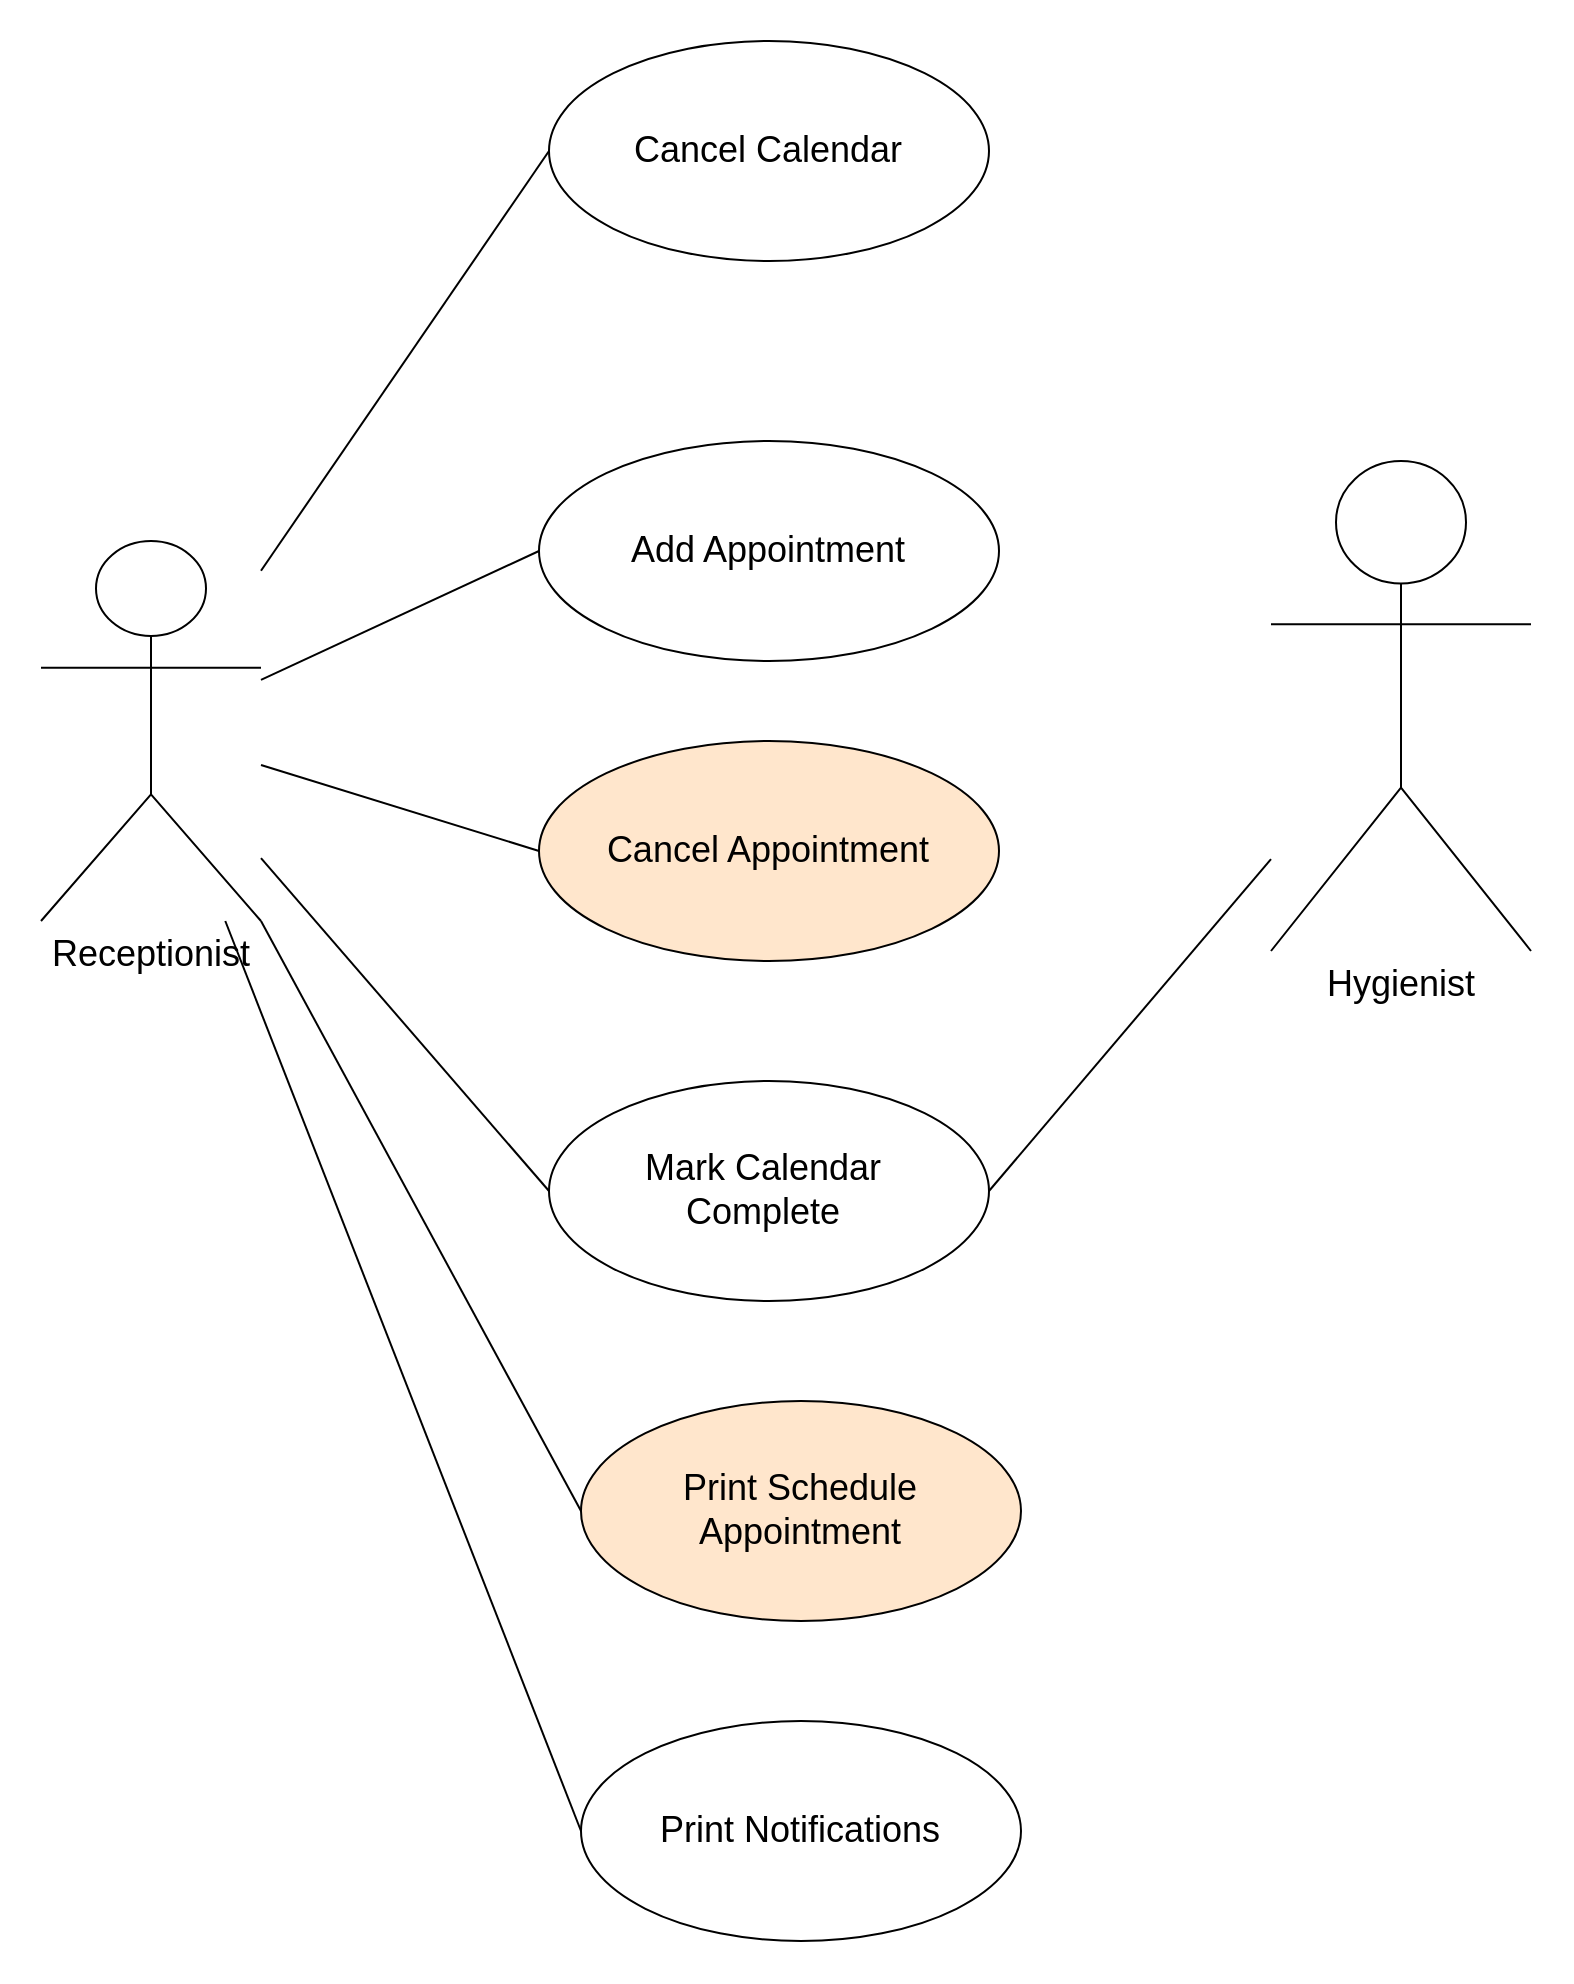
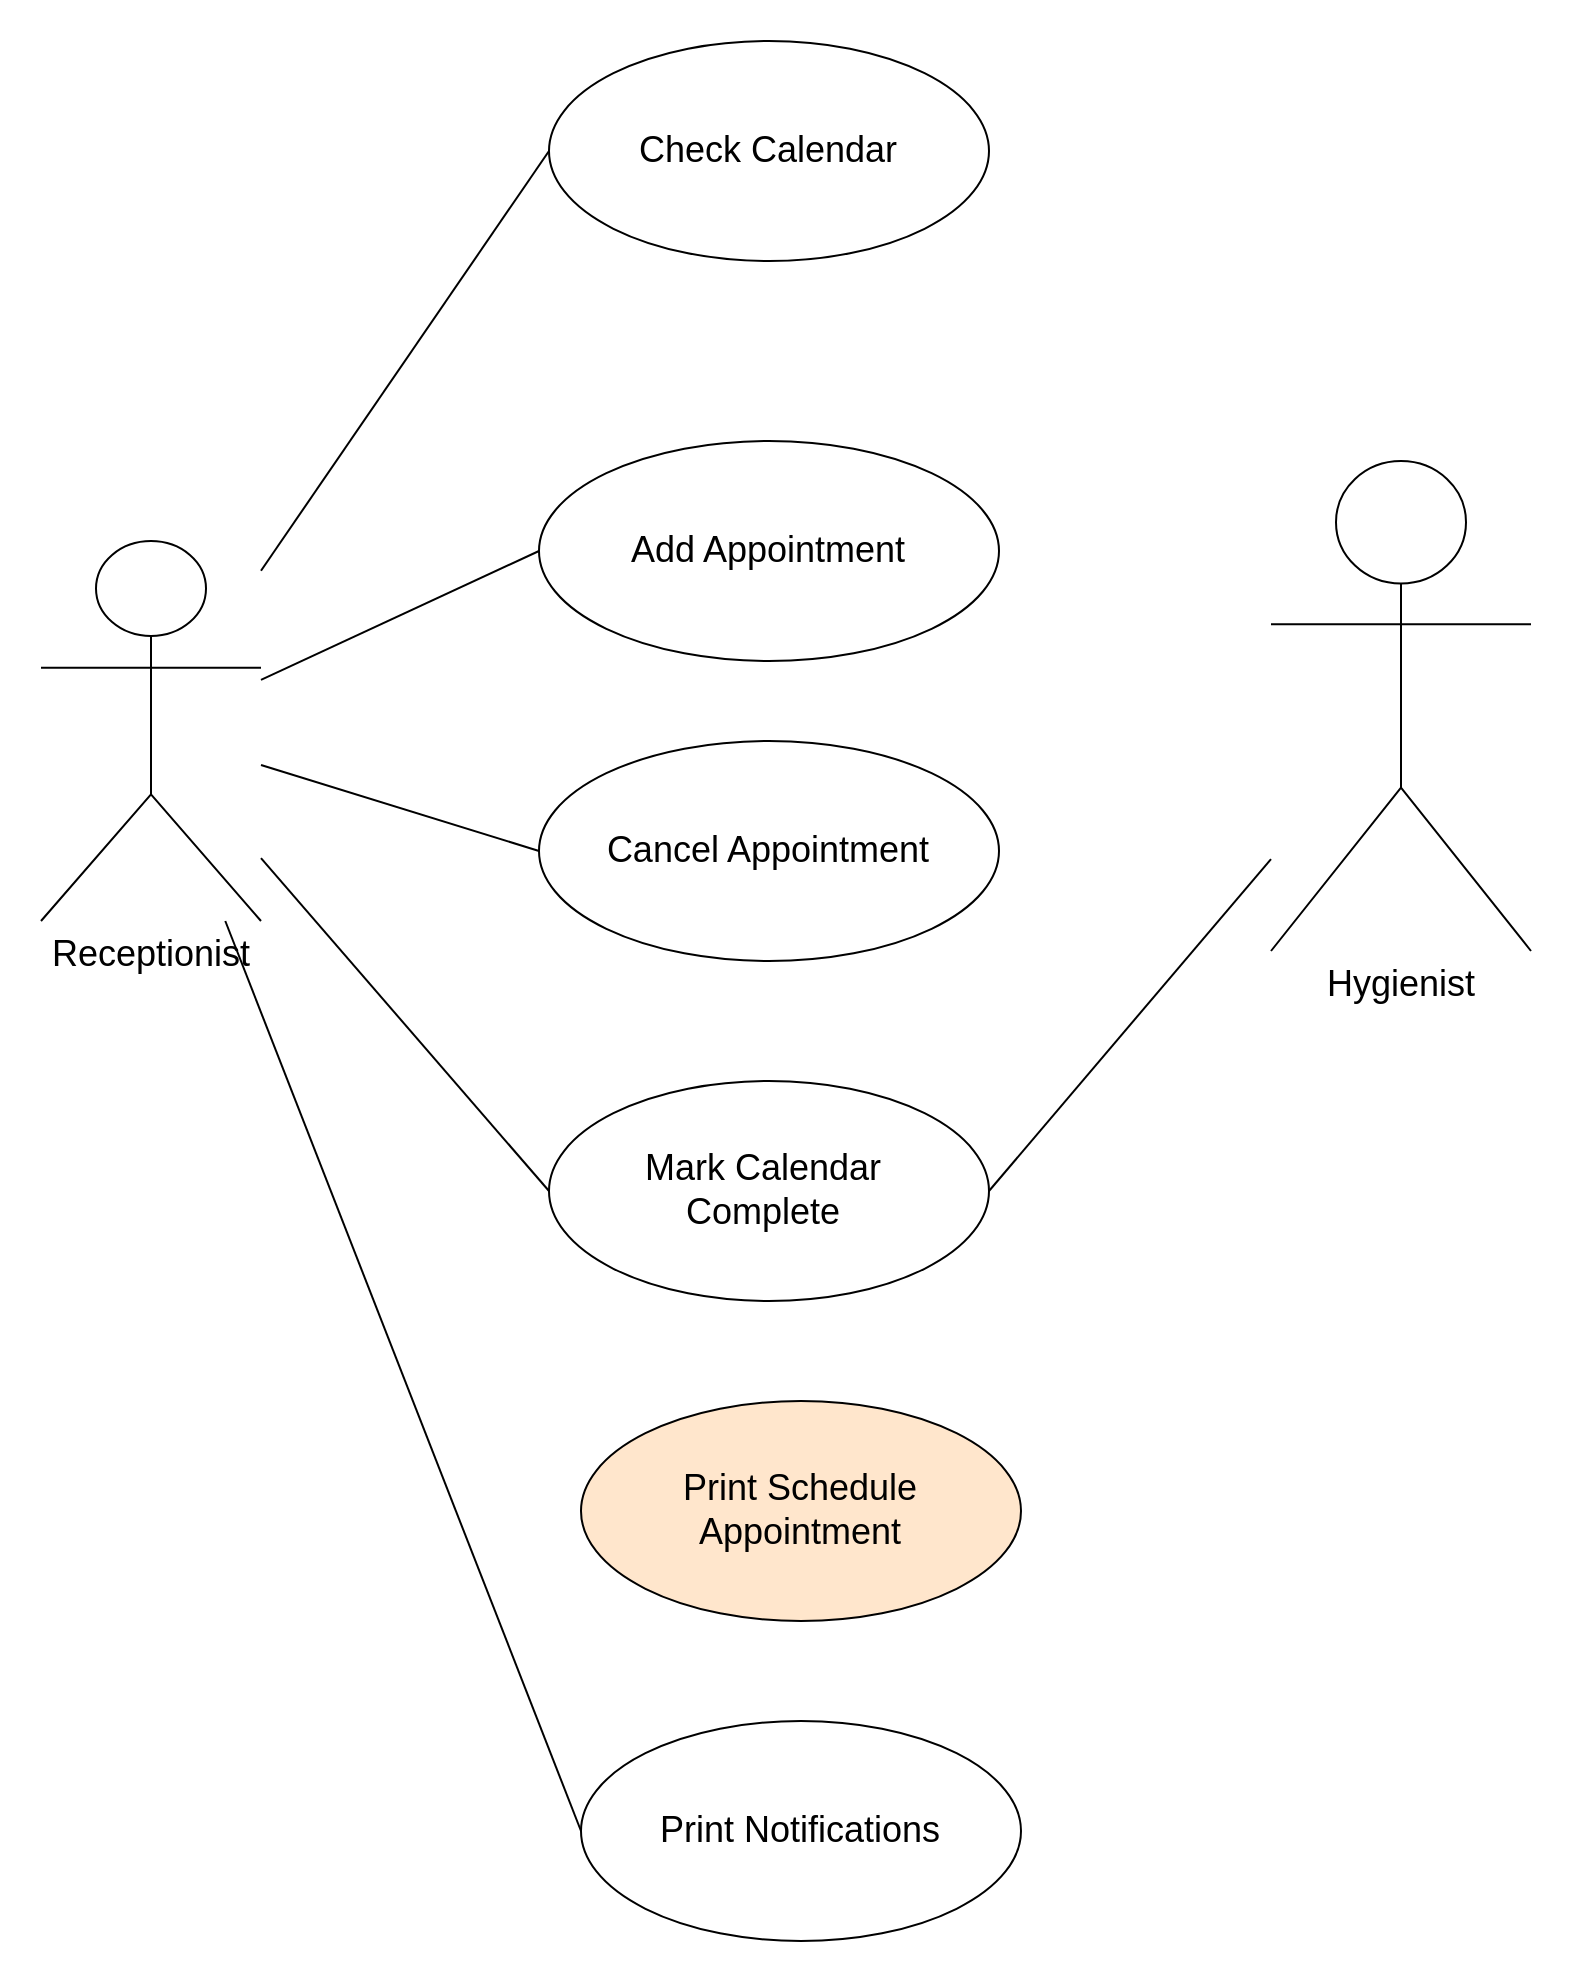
node "Cancel Calendar": label "Cancel Calendar" -> "Check Calendar"
node "Cancel Appointment": fillcolor #ffe6cc -> #ffffff
edge "Receptionist" -- "Print Schedule Appointment": removed
